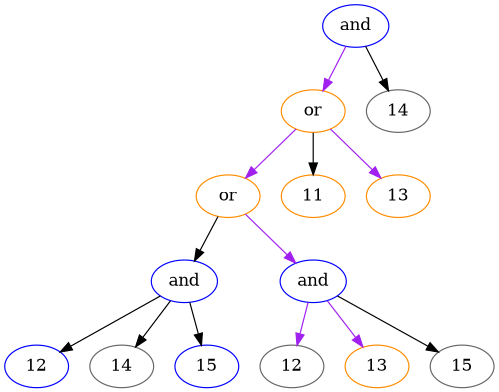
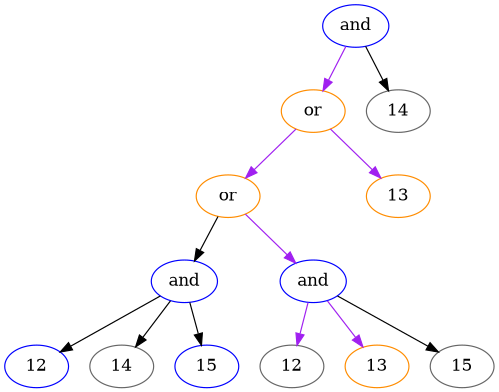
node "11": removed
